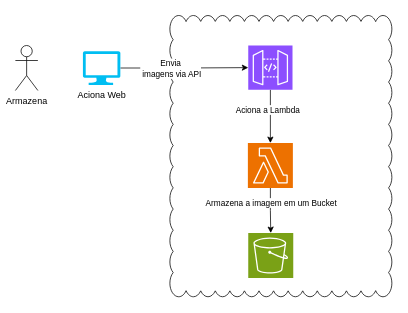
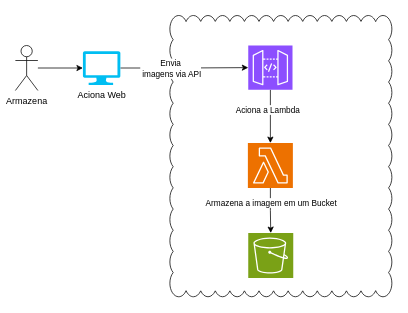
edge "Armazena" -> "Aciona Web": added
